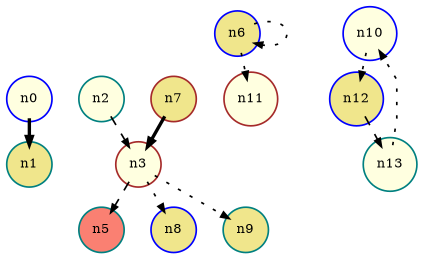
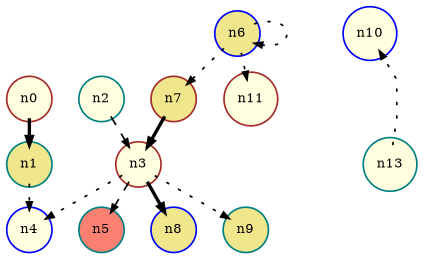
edge "n6" -> "n7": added
node "n0": color blue -> brown
node "n12": removed
edge "n3" -> "n8": style dotted -> bold
node "n4": added
